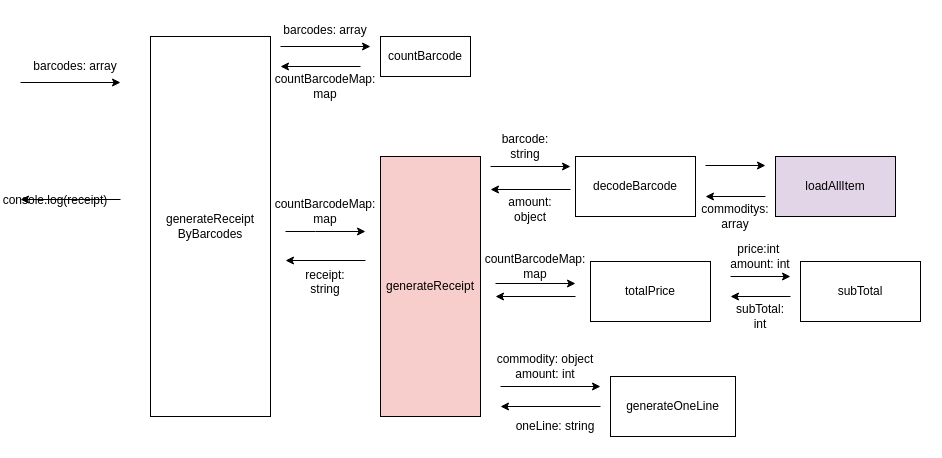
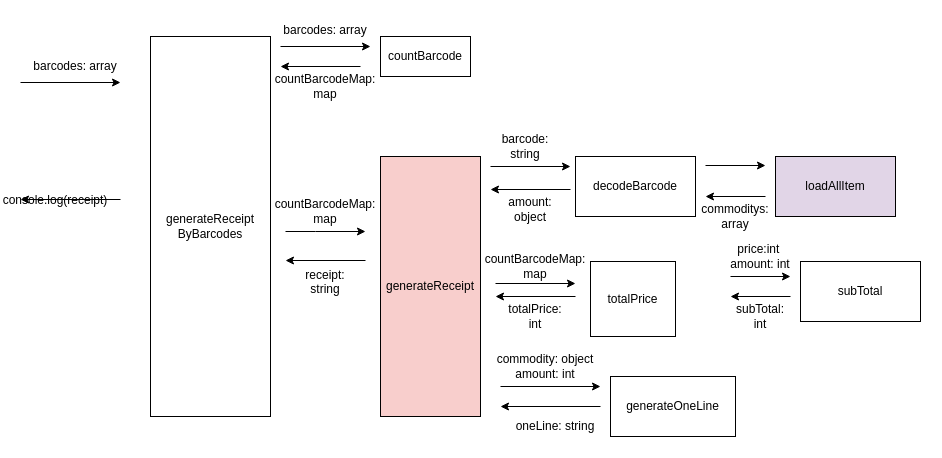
node "totalPrice": size 120x60 -> 85x75
node "totalPrice: int": added
